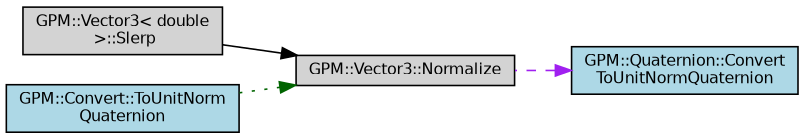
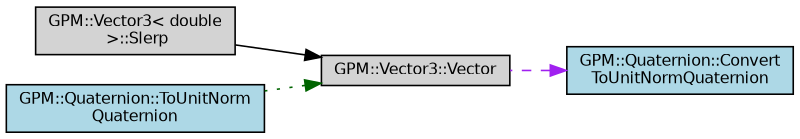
node "GPM::Vector3::Normalize": label "GPM::Vector3::Normalize" -> "GPM::Vector3::Vector"
node "GPM::Convert::ToUnitNorm Quaternion": label "GPM::Convert::ToUnitNorm Quaternion" -> "GPM::Quaternion::ToUnitNorm Quaternion"
